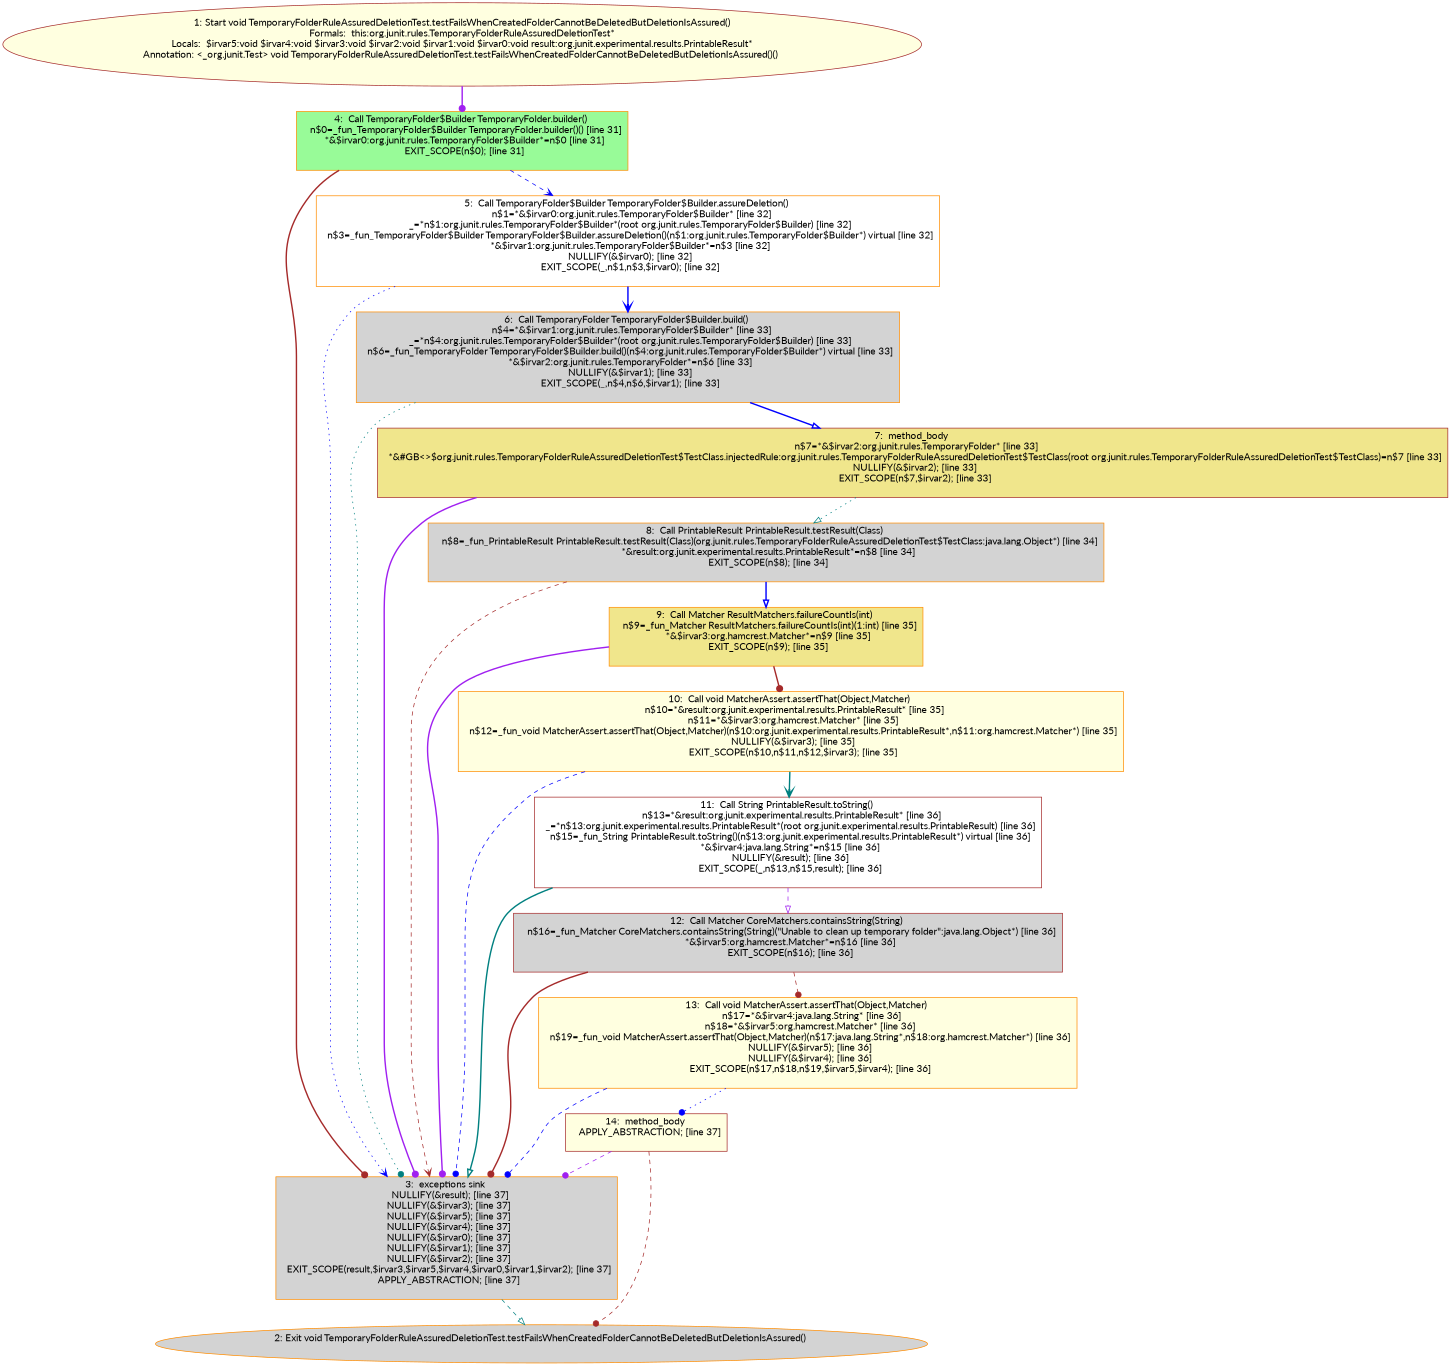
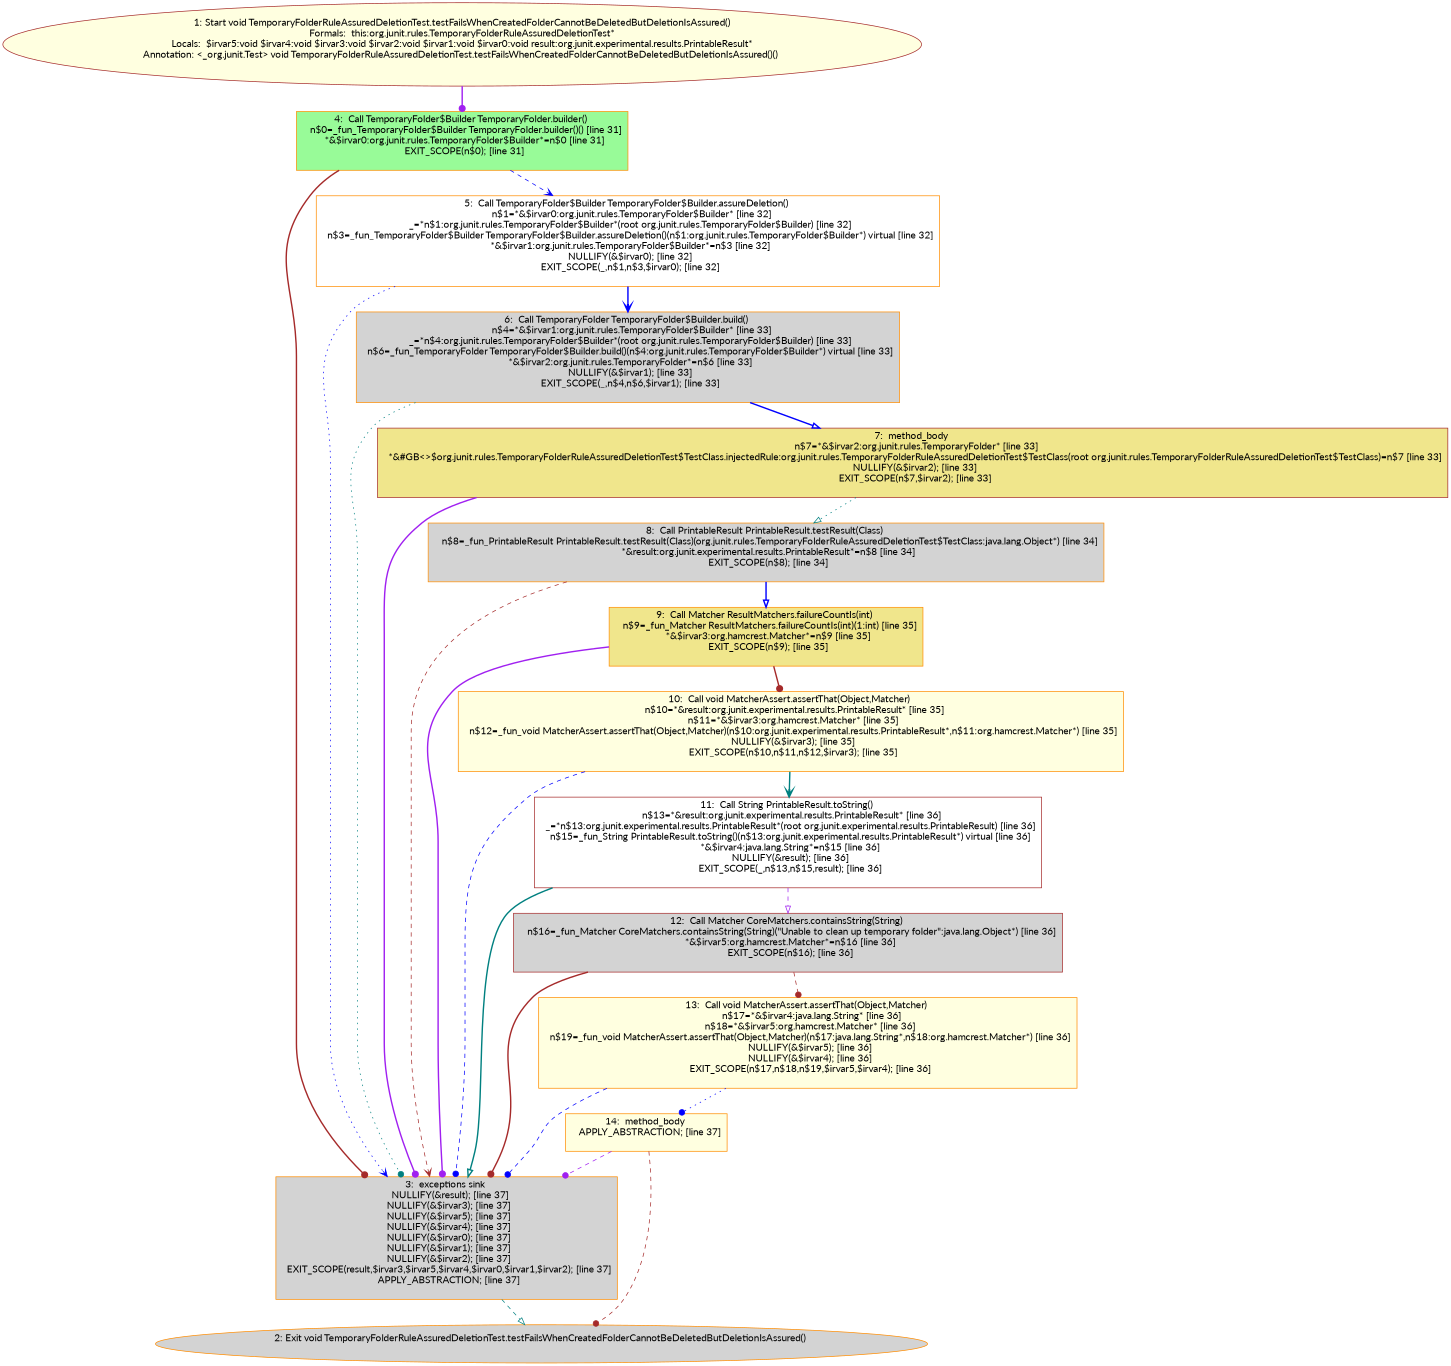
node "14:  method_body APPLY_ABSTRACTION; [line 37]": color brown -> darkorange
